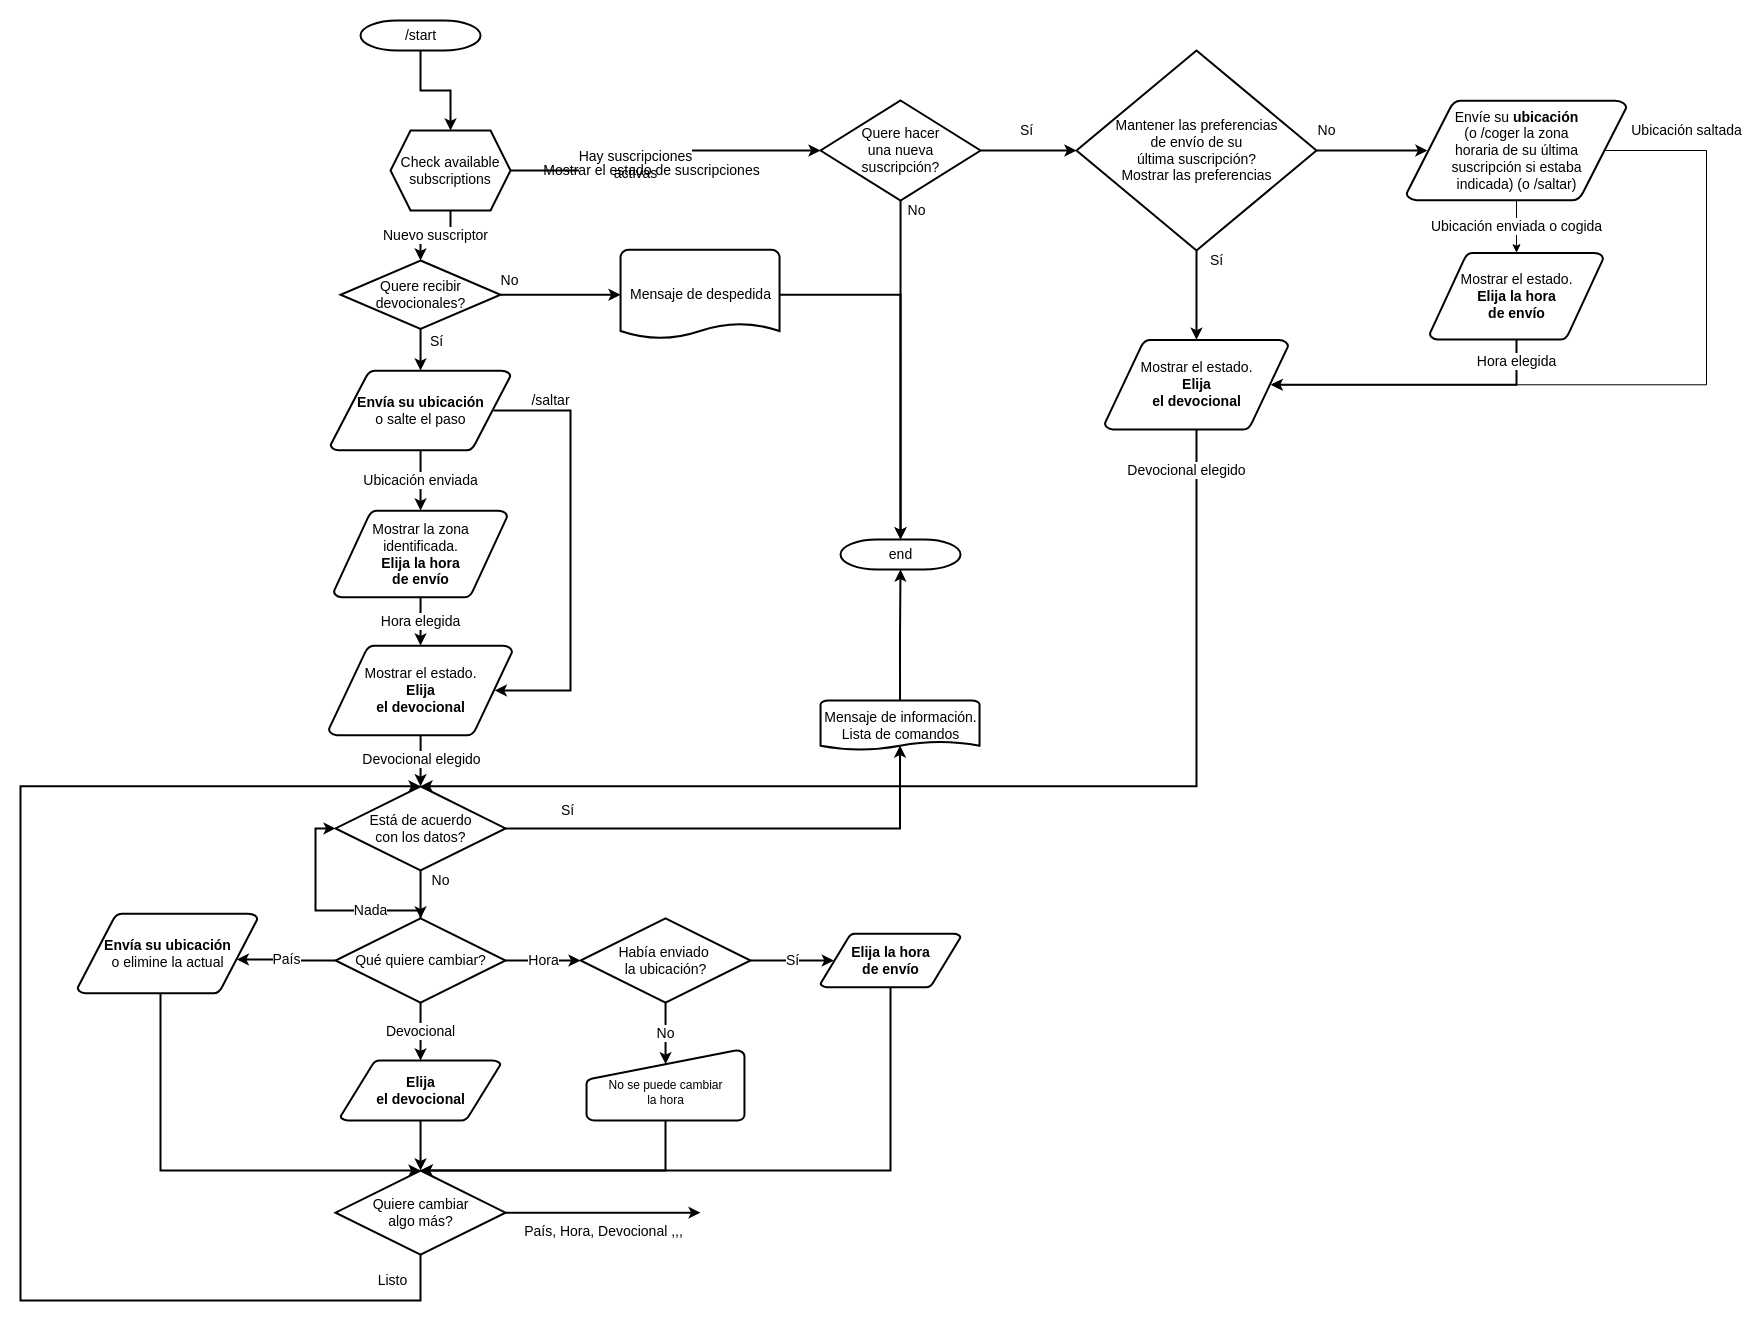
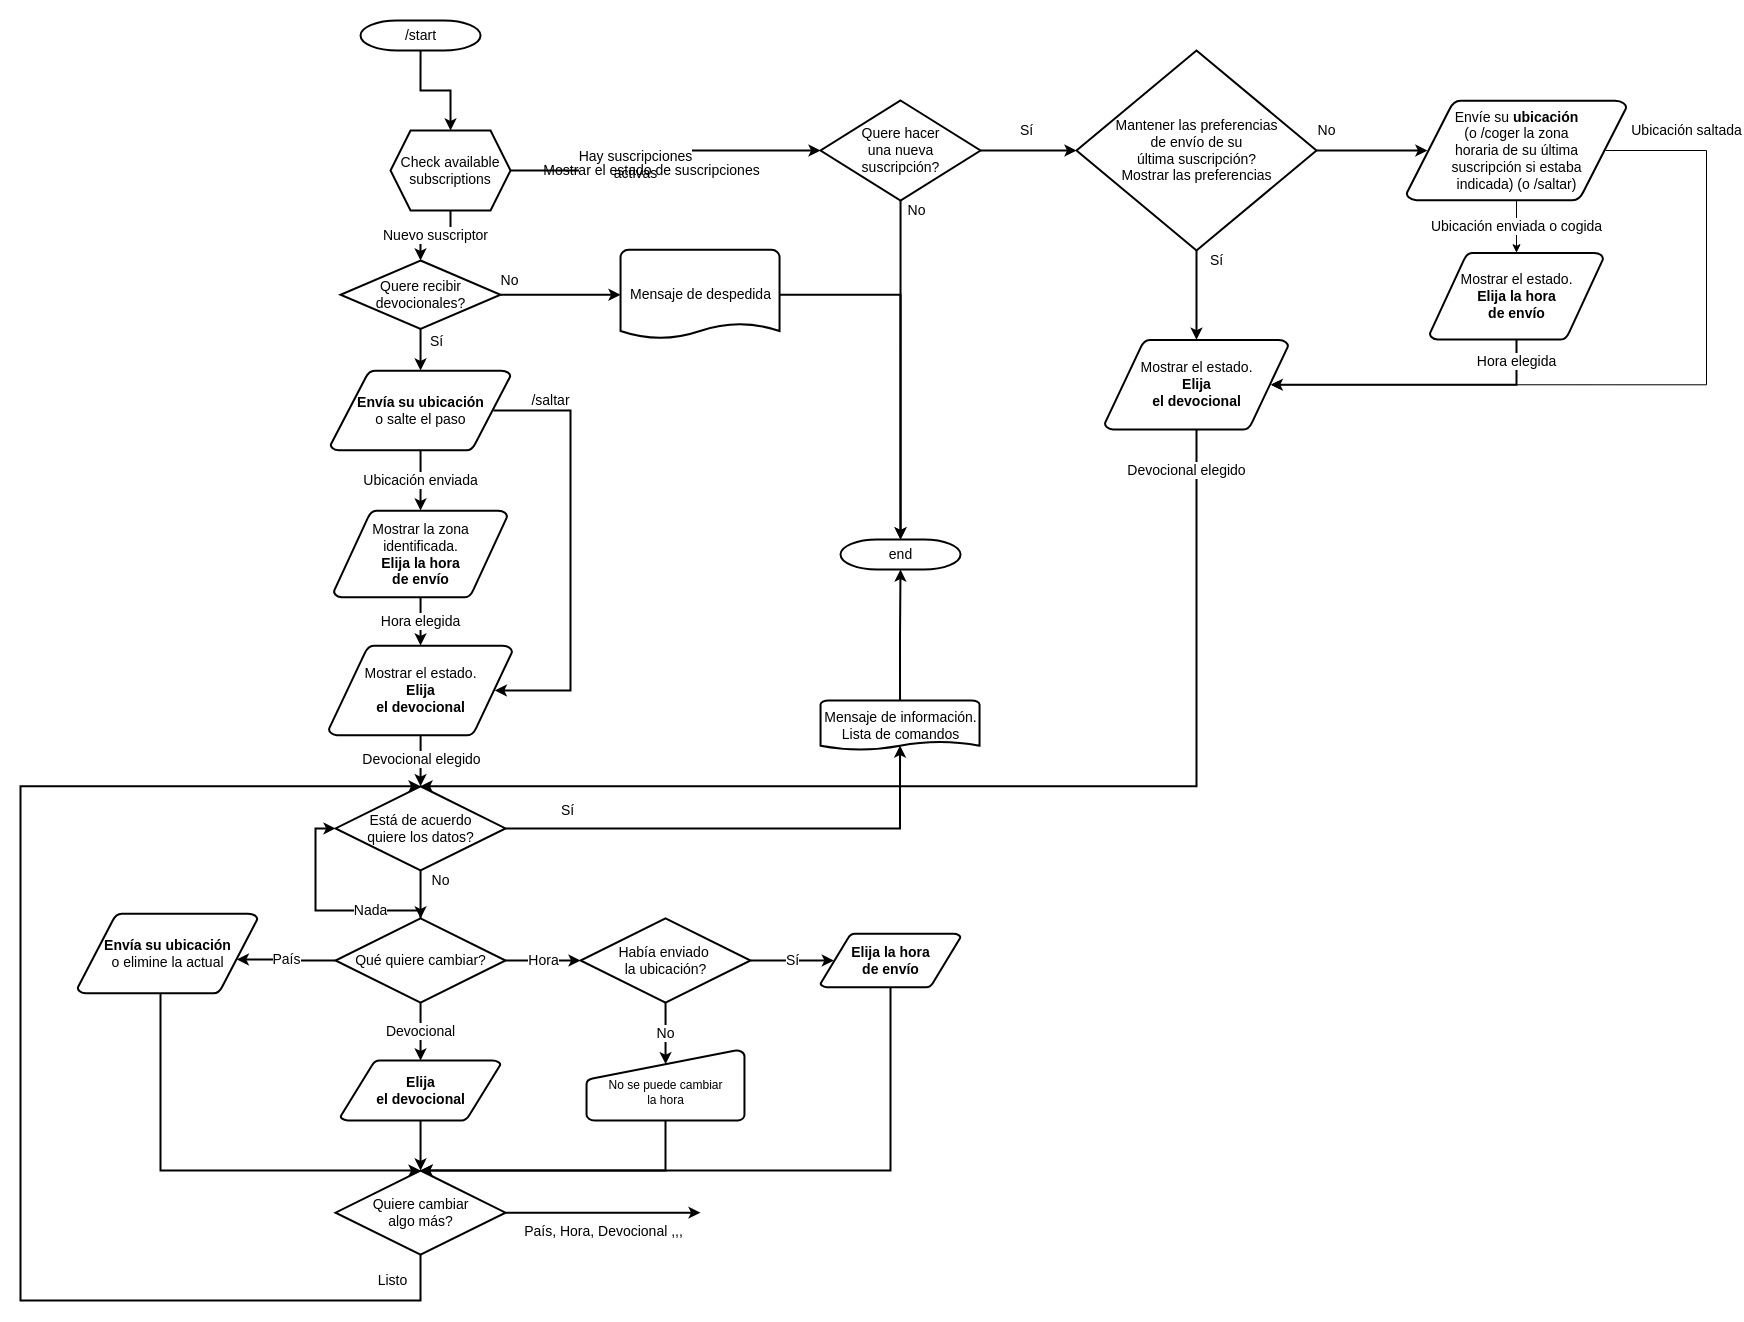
node "Está de acuerdo con los datos?": label "Está de acuerdo con los datos?" -> "Está de acuerdo quiere los datos?"
